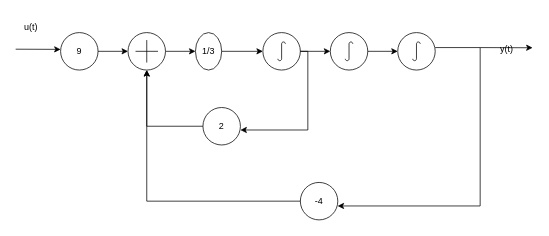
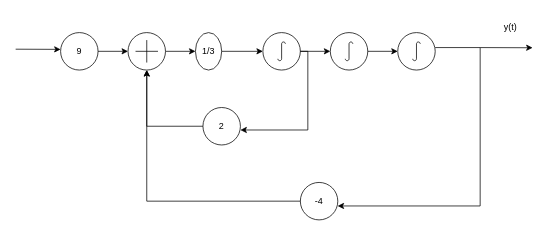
node "u(t)": removed
node "y(t)": moved (507, 50) -> (510, 27)
